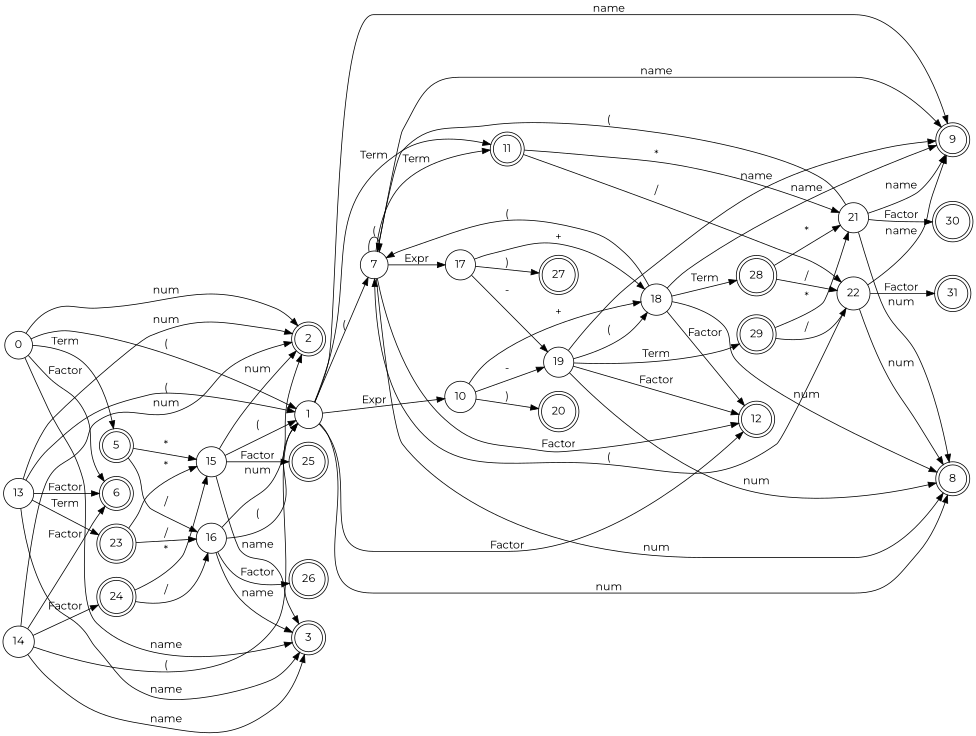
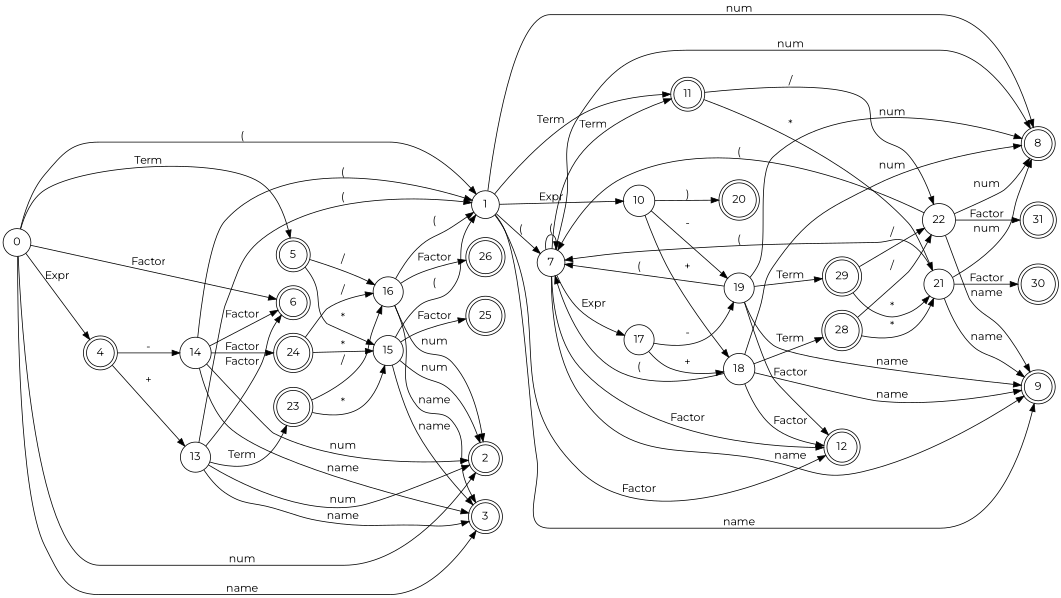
node "27": removed
edge "19" -> "18": now "19" -> "7"
node "4": added
